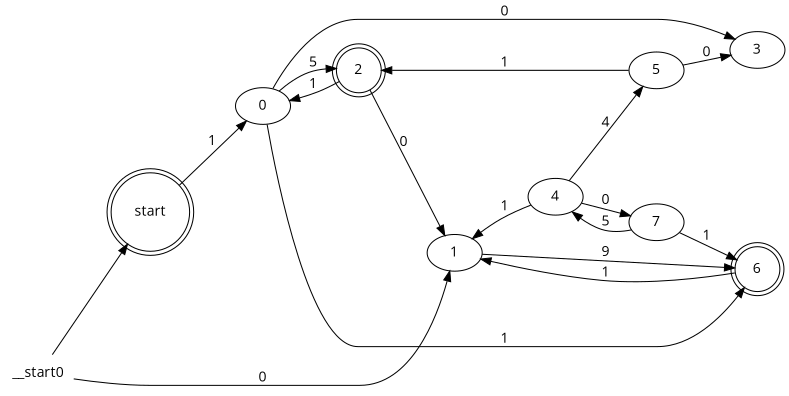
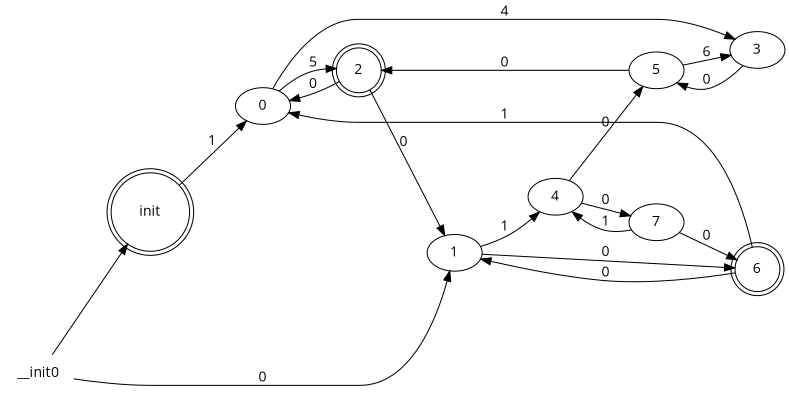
edge "0" -> "3": label "0" -> "4"
edge "5" -> "3": label "0" -> "6"
edge "5" -> "2": label "1" -> "0"
edge "2" -> "0": label "1" -> "0"
edge "3" -> "5": added, label "0"
edge "4" -> "5": label "4" -> "0"
node "start": label "start" -> "init"
edge "4" -> "1": reversed
edge "7" -> "4": label "5" -> "1"
edge "7" -> "6": label "1" -> "0"
edge "1" -> "6": label "9" -> "0"
edge "6" -> "1": label "1" -> "0"
edge "0" -> "6": reversed
node "__start0": label "__start0" -> "__init0"
